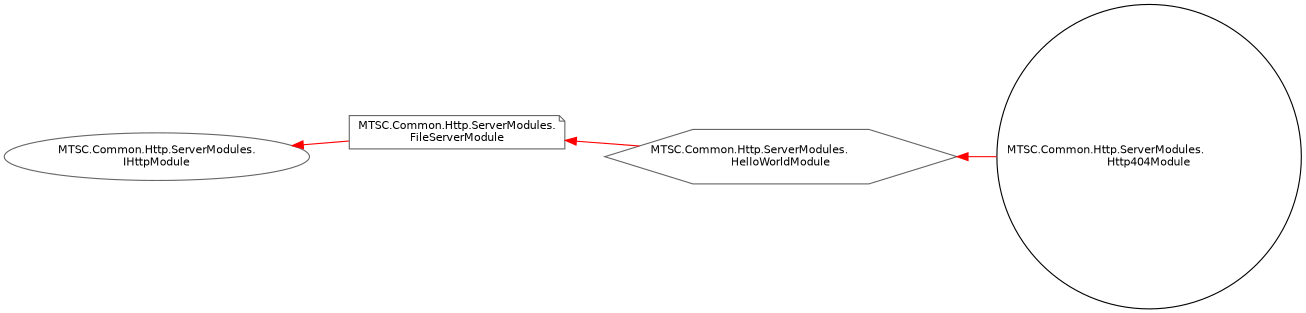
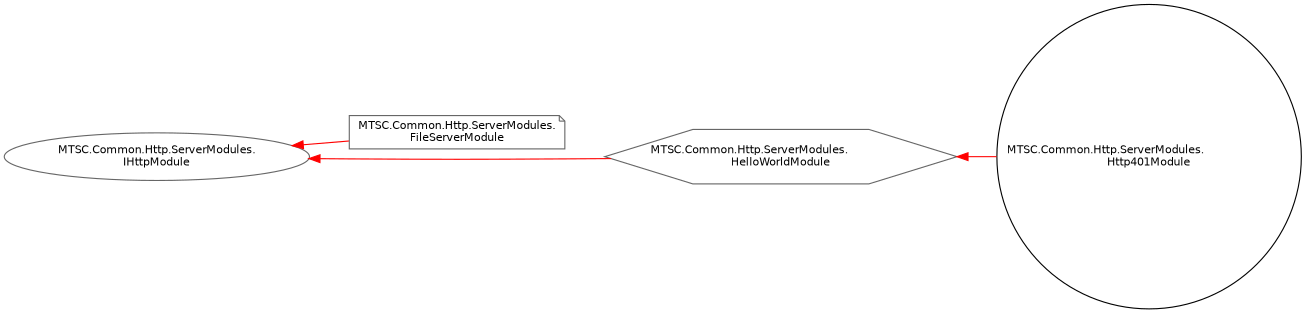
edge "MTSC.Common.Http.ServerModules. HelloWorldModule" -> "MTSC.Common.Http.ServerModules. FileServerModule": now "MTSC.Common.Http.ServerModules. HelloWorldModule" -> "MTSC.Common.Http.ServerModules. IHttpModule"
node "MTSC.Common.Http.ServerModules. Http404Module": label "MTSC.Common.Http.ServerModules. Http404Module" -> "MTSC.Common.Http.ServerModules. Http401Module"
